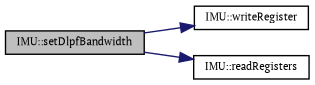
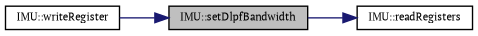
edge "IMU::setDlpfBandwidth" -> "IMU::writeRegister": reversed
